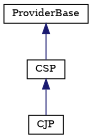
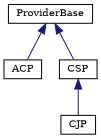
node "ACP": added
